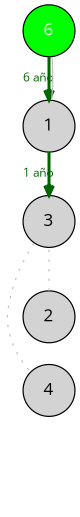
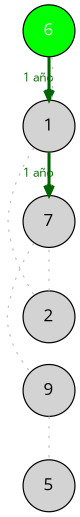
edge "6" -> "1": label "6 año" -> "1 año"
edge "6" -- "1": style solid -> dotted
node "3": label "3" -> "7"
edge "1" -- "2": added
node "4": label "4" -> "9"
node "5": added
